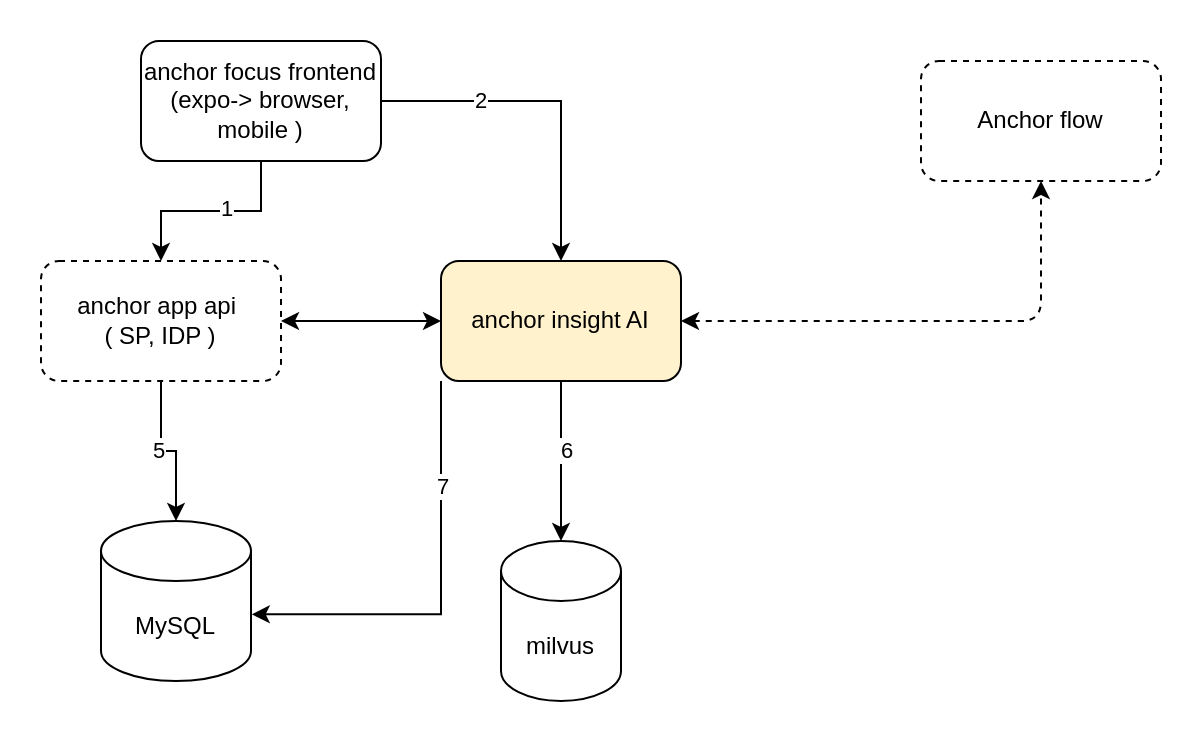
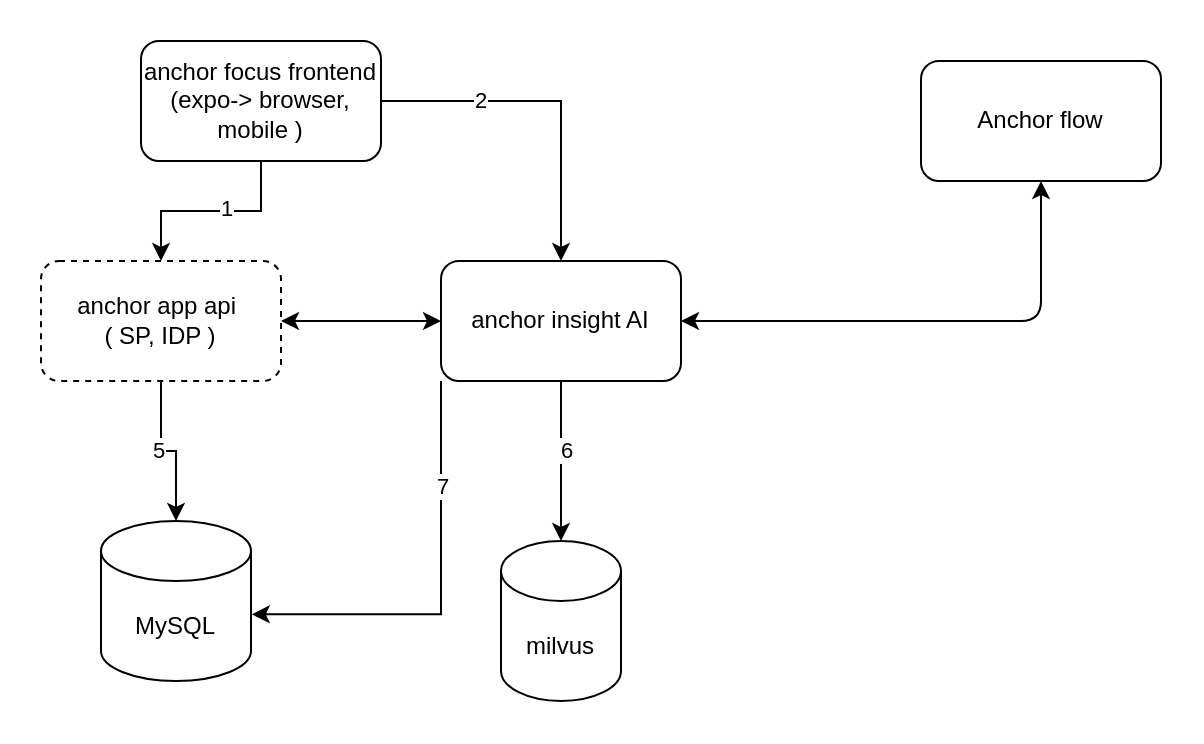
node "Anchor flow": style dashed -> solid
node "anchor insight AI": fillcolor #fff2cc -> #ffffff
edge "Anchor flow" -- "anchor insight AI": style dashed -> solid
